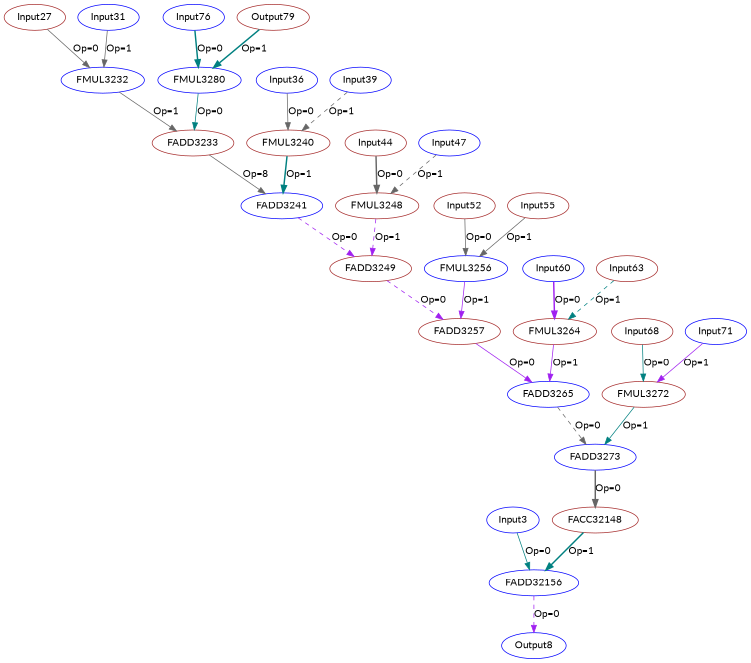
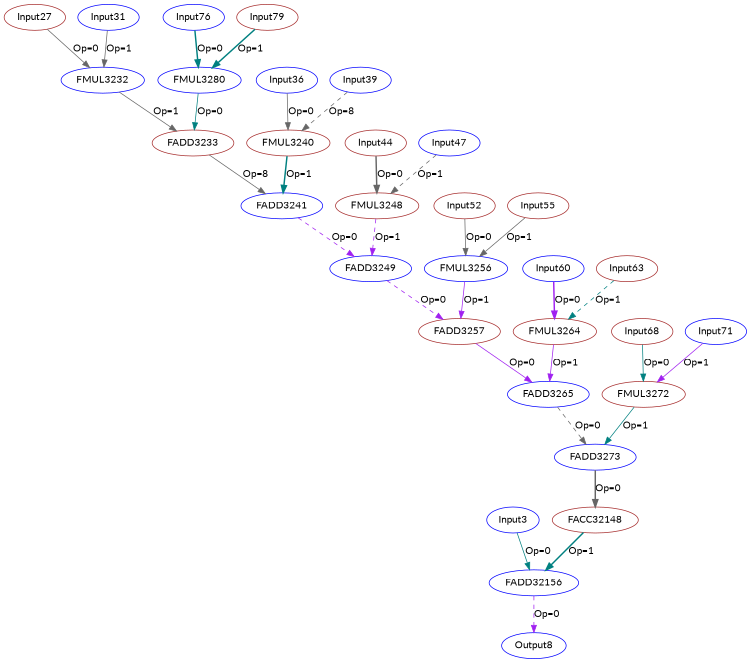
node "Output79": label "Output79" -> "Input79"
edge "Input39" -> "FMUL3240": label "Op=1" -> "Op=8"
node "FADD3249": color brown -> blue
